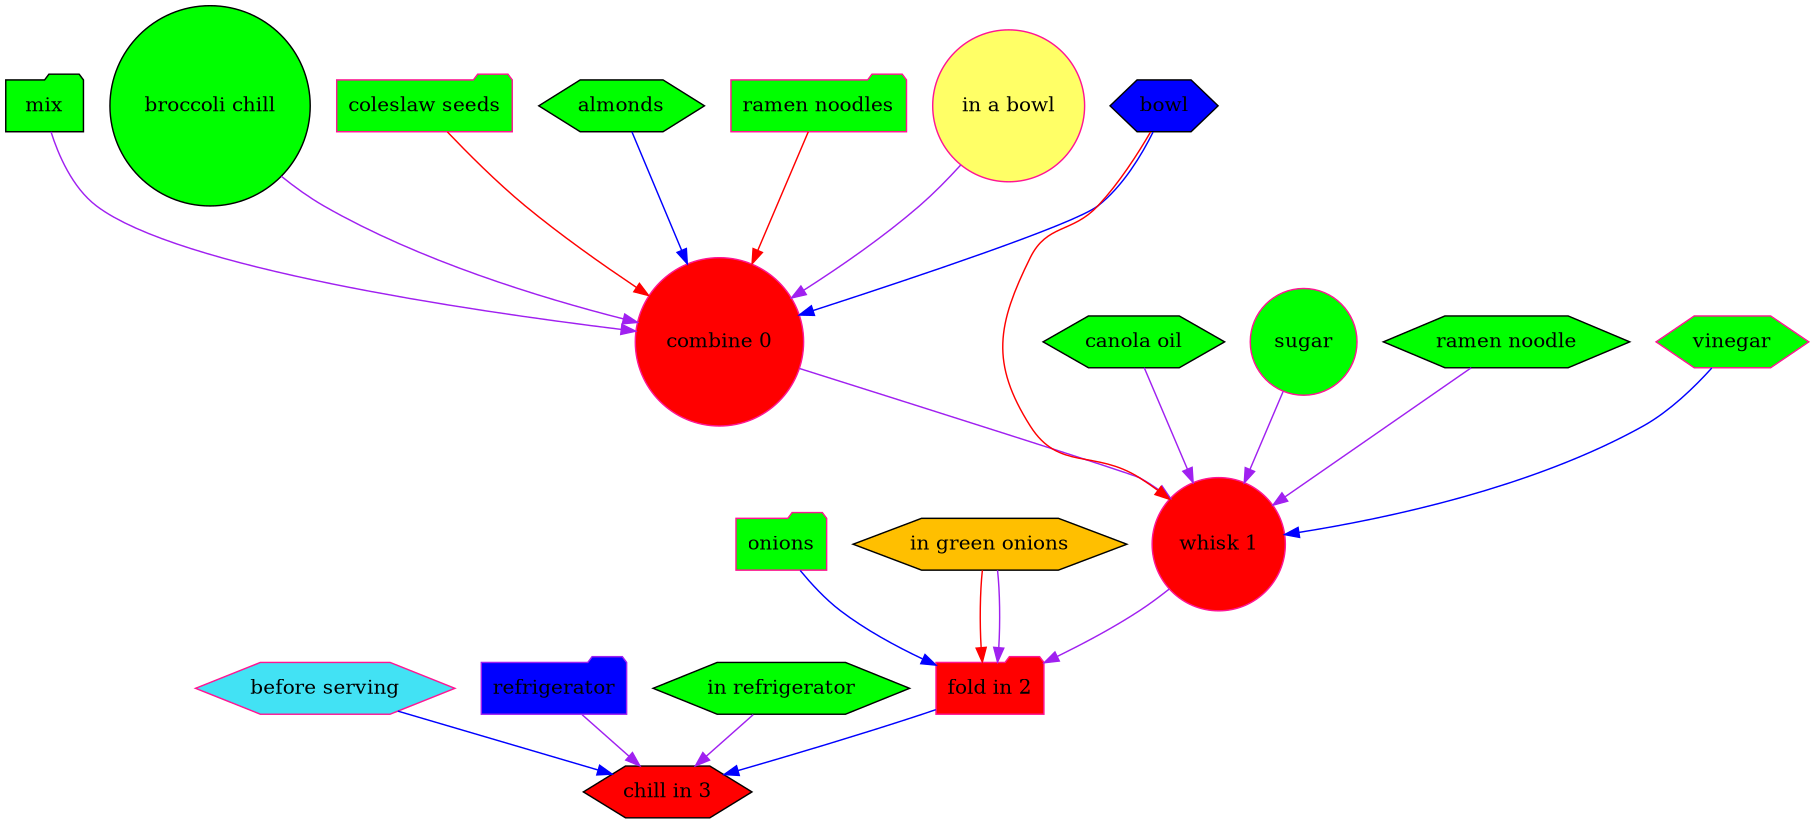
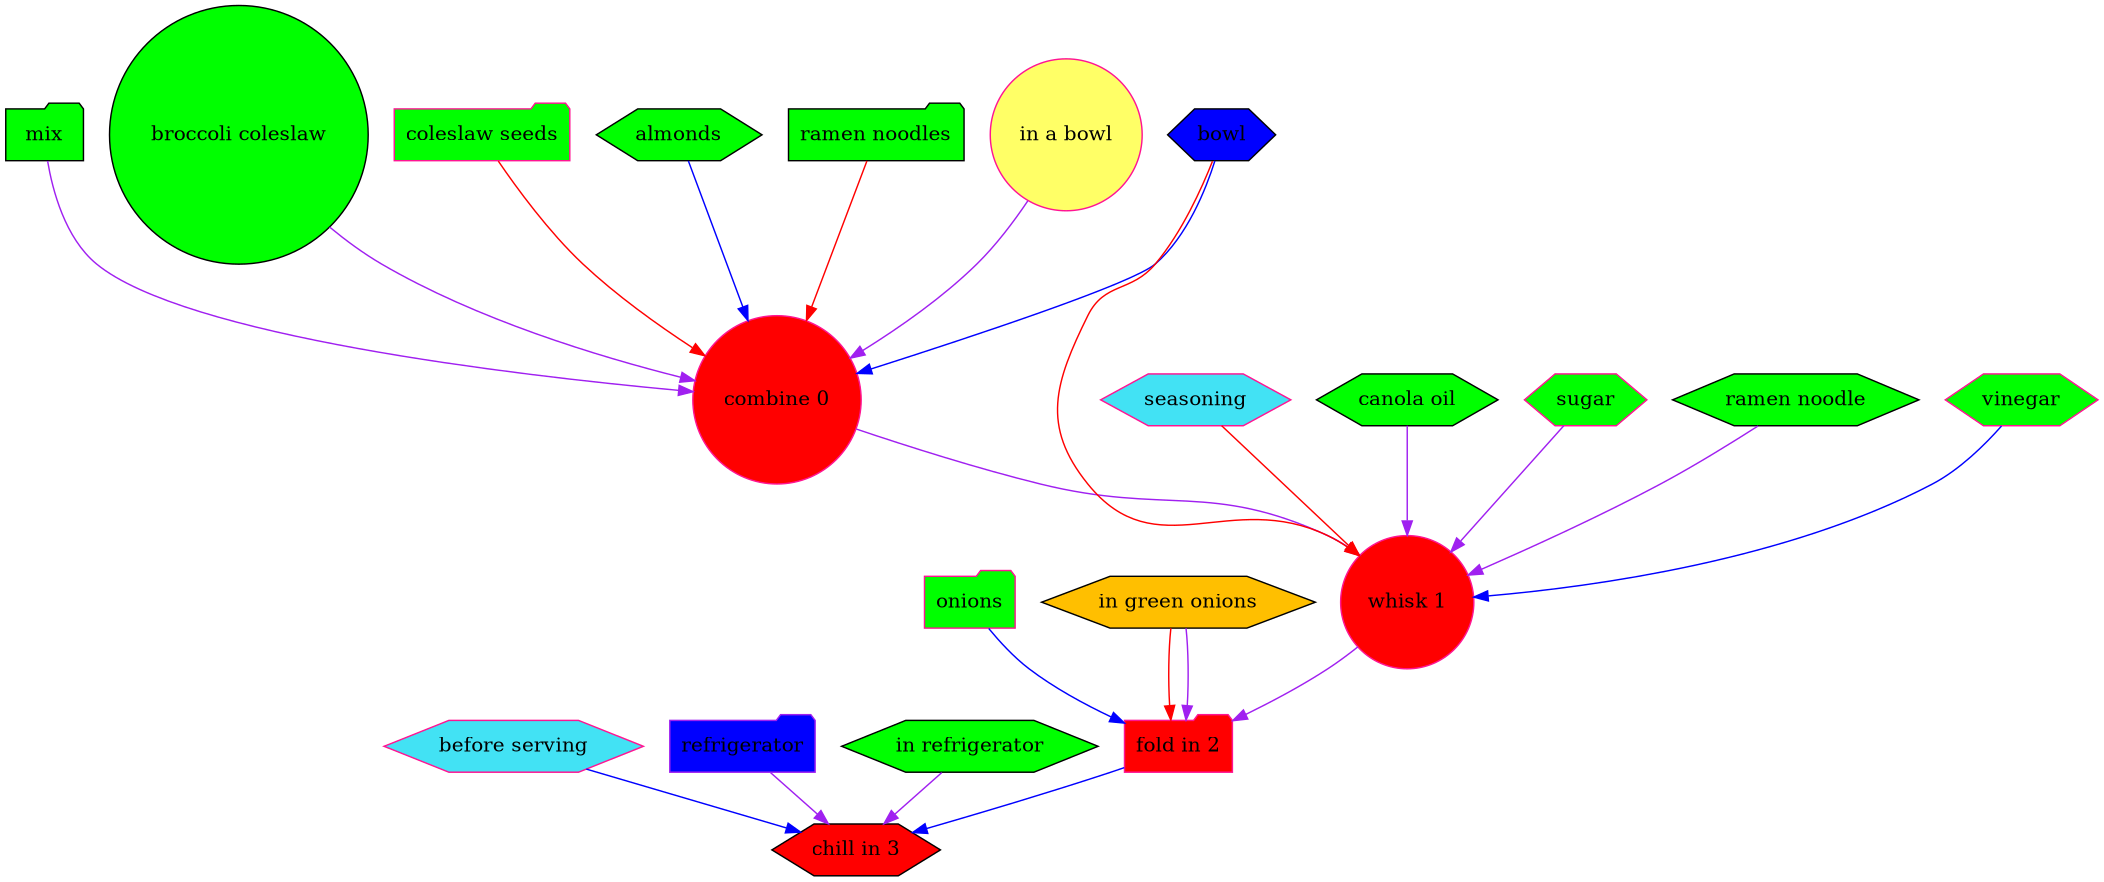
node "broccoli chill": label "broccoli chill" -> "broccoli coleslaw"
node "ramen noodles": color deeppink -> black
node "sugar": shape circle -> hexagon
node "seasoning": added
